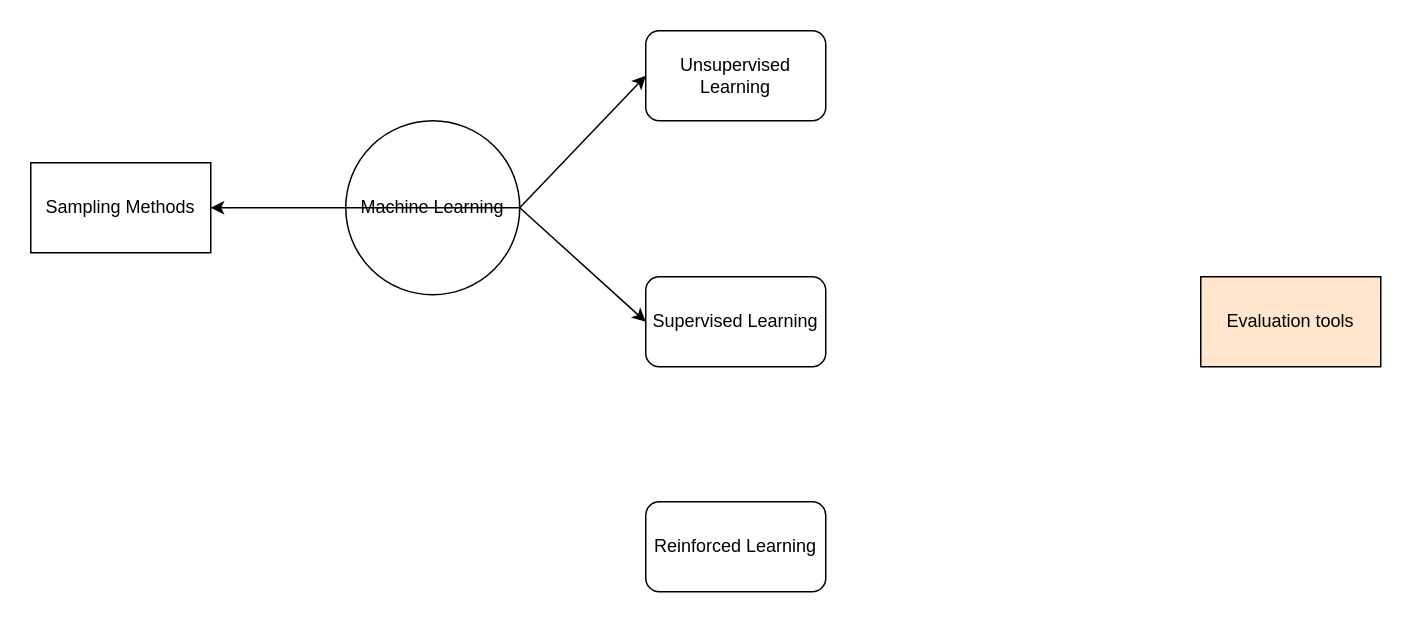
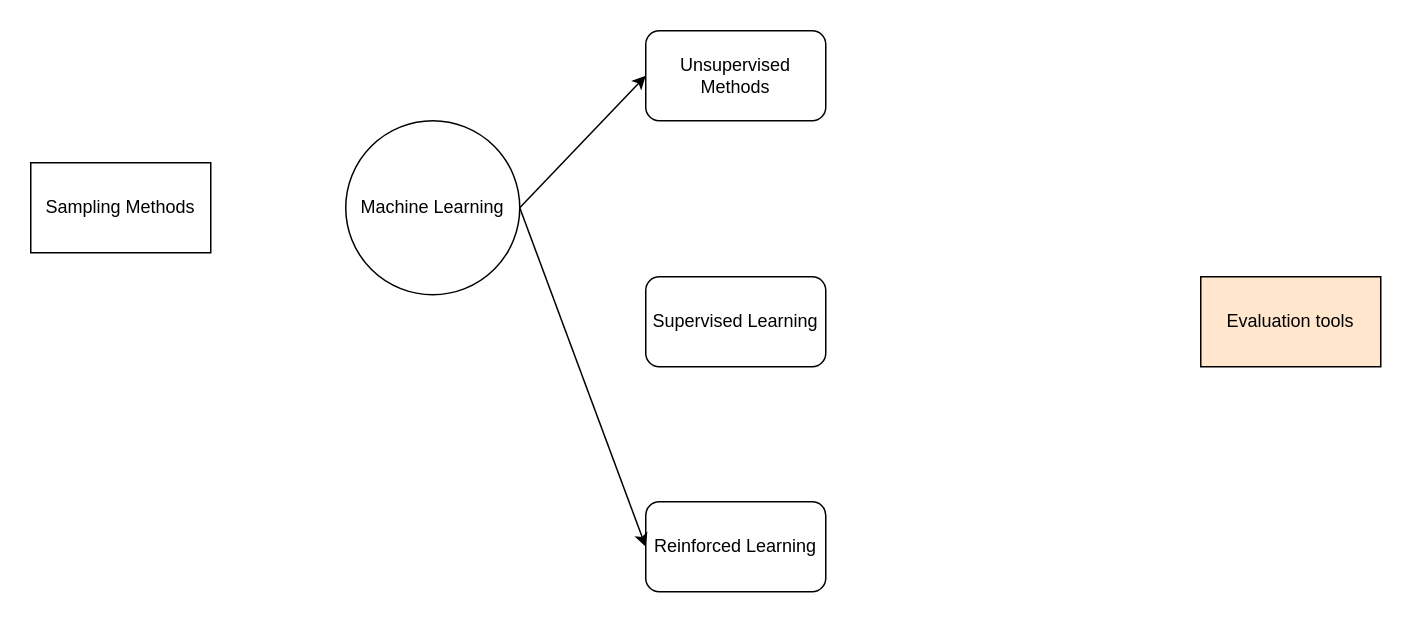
node "Unsupervised Learning": label "Unsupervised Learning" -> "Unsupervised Methods"
edge "Machine Learning" -> "Sampling Methods": now "Machine Learning" -> "Reinforced Learning"
edge "Machine Learning" -> "Supervised Learning": removed
